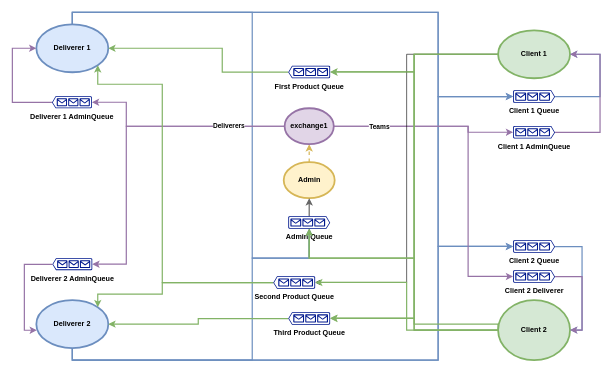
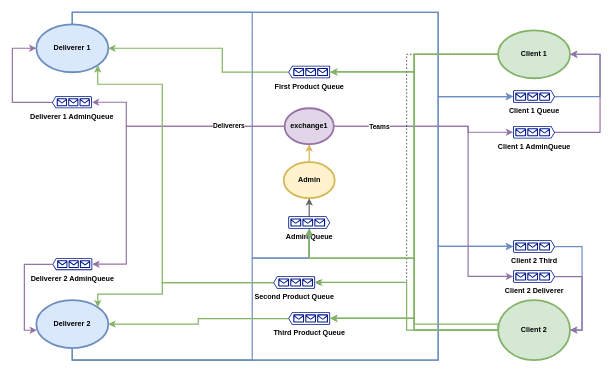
edge "Admin" -> "exchange1": style dashed -> solid
edge "Client 1" -> "Second Product Queue": style solid -> dashed
node "Client 2 Queue": label "Client 2 Queue" -> "Client 2 Third"
